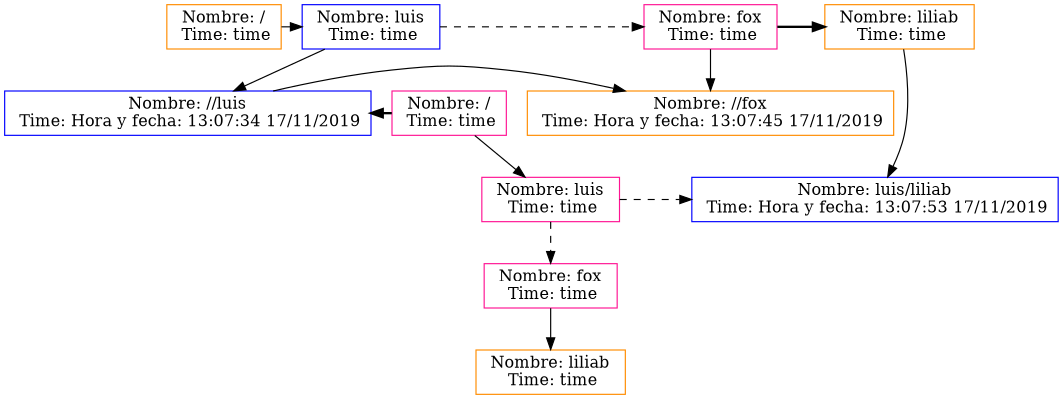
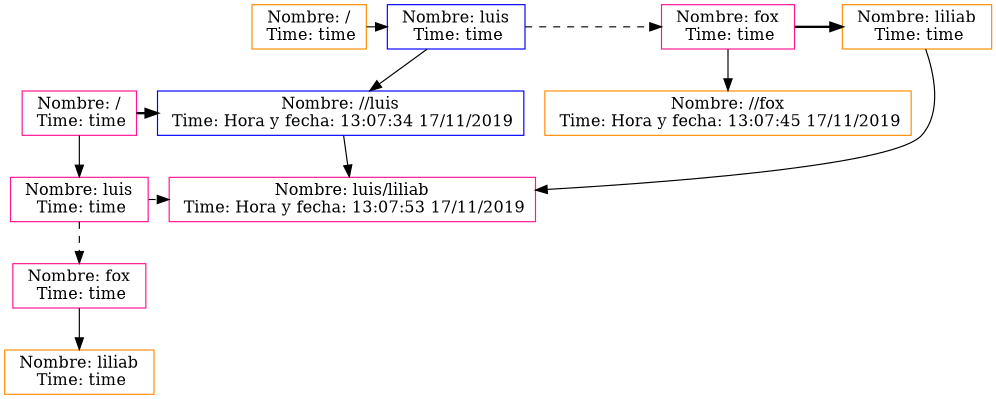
edge "Nombre: //luis Time: Hora y fecha: 13:07:34 17/11/2019" -> "Nombre: //fox Time: Hora y fecha: 13:07:45 17/11/2019": now "Nombre: //luis Time: Hora y fecha: 13:07:34 17/11/2019" -> "Nombre: luis/liliab Time: Hora y fecha: 13:07:53 17/11/2019"
node "Nombre: luis/liliab Time: Hora y fecha: 13:07:53 17/11/2019": color blue -> deeppink
